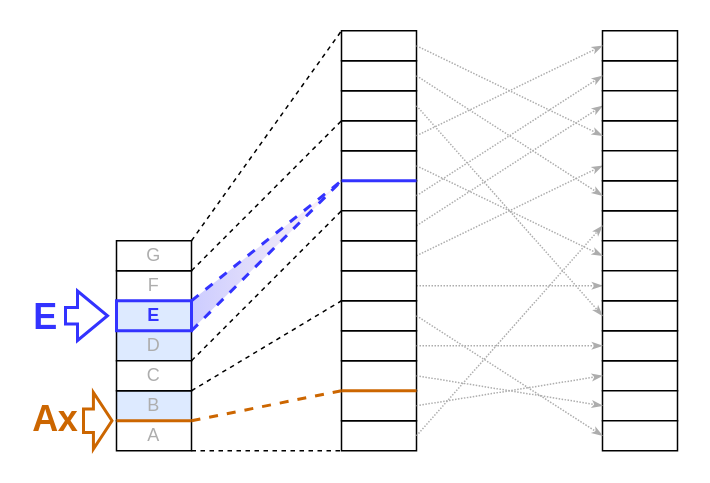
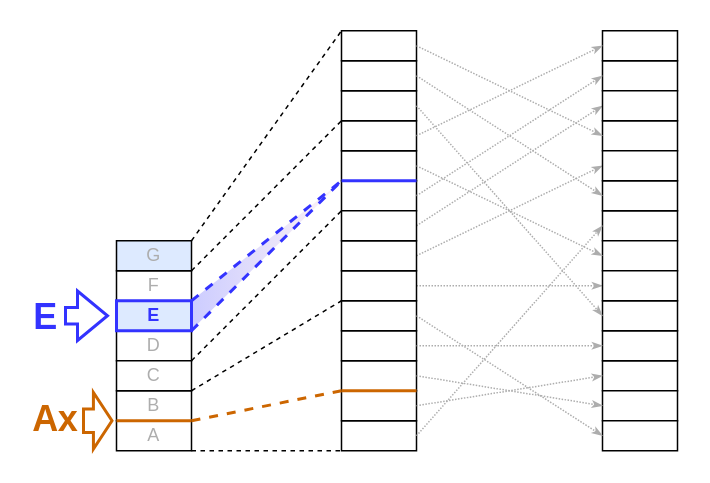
node "G": fillcolor #ffffff -> #ddeaff
node "D": fillcolor #ddeaff -> #ffffff
node "B": fillcolor #ddeaff -> #ffffff
